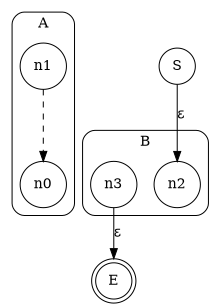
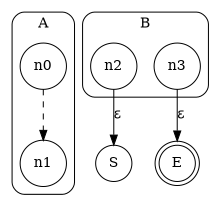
edge "S" -> "n2": reversed
edge "n1" -> "n0": reversed
